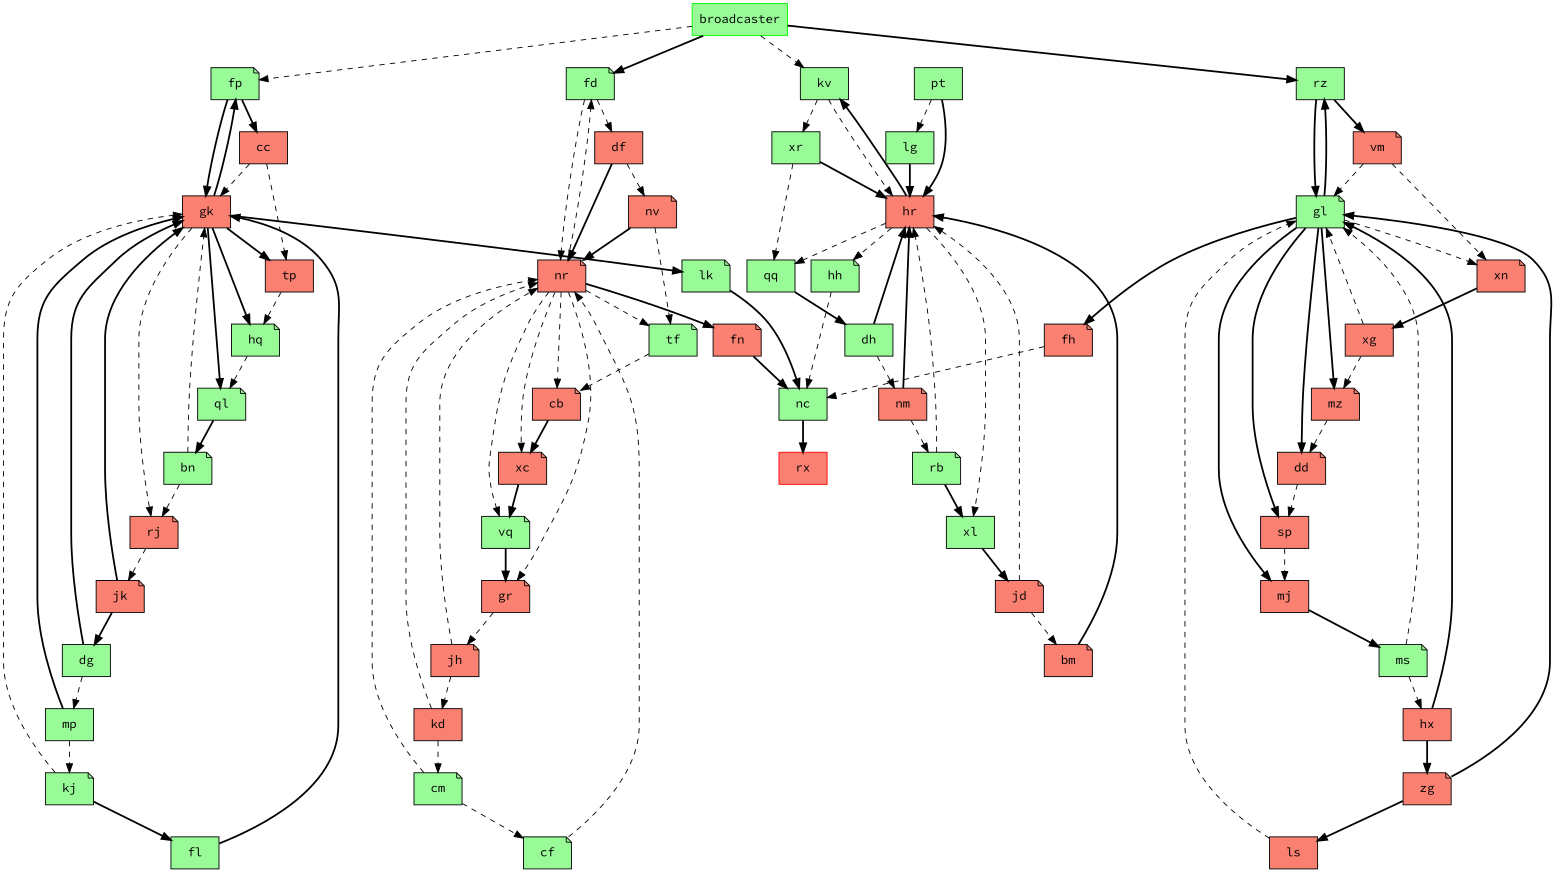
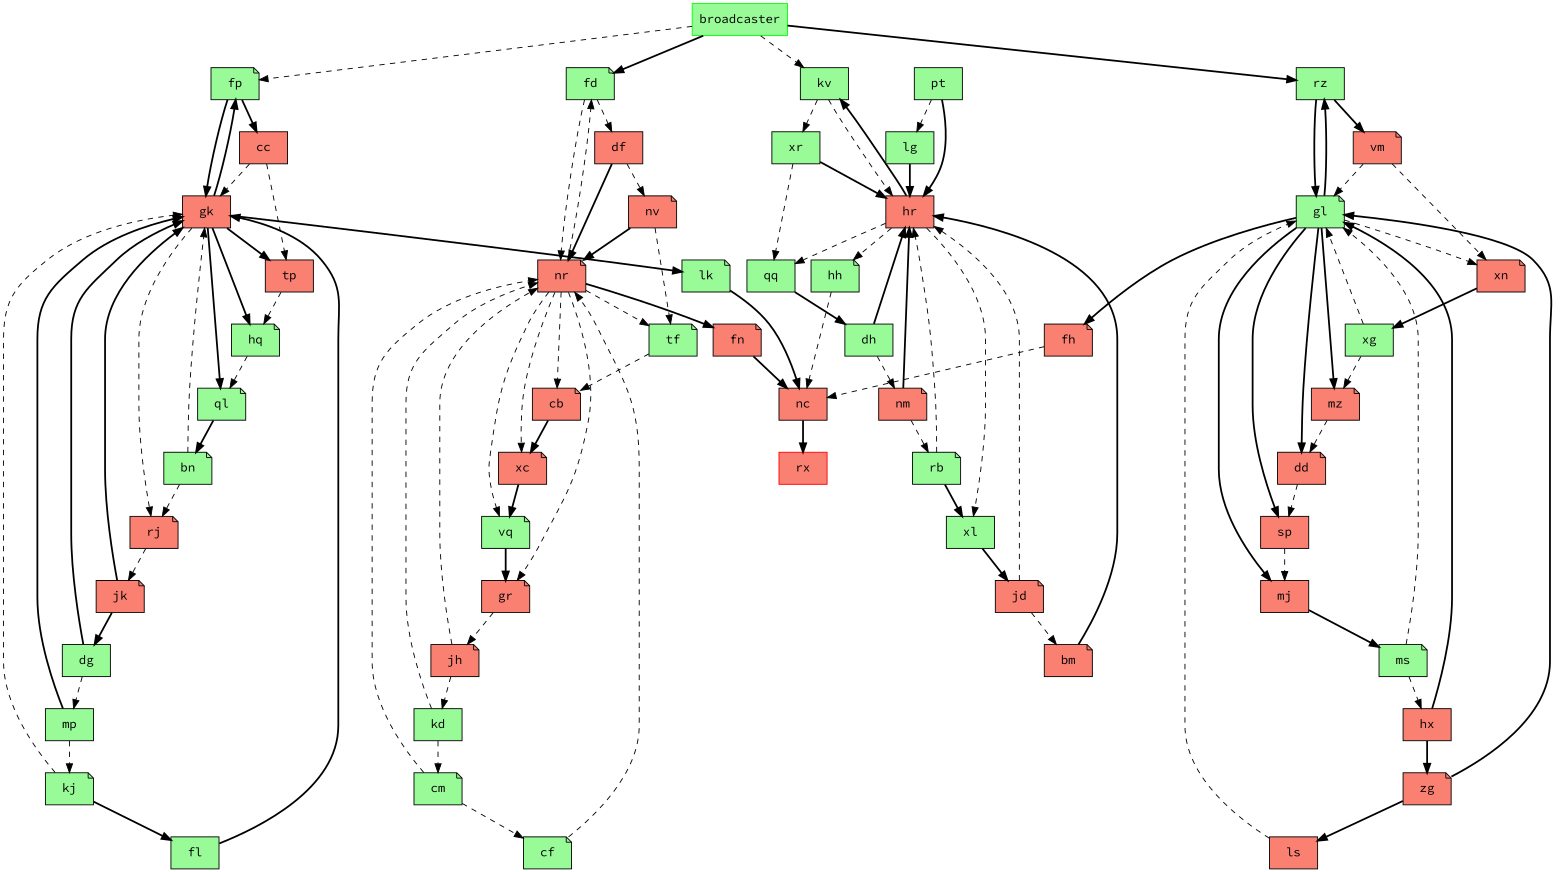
node "xg": fillcolor salmon -> palegreen
node "nc": fillcolor palegreen -> salmon
node "kd": fillcolor salmon -> palegreen
